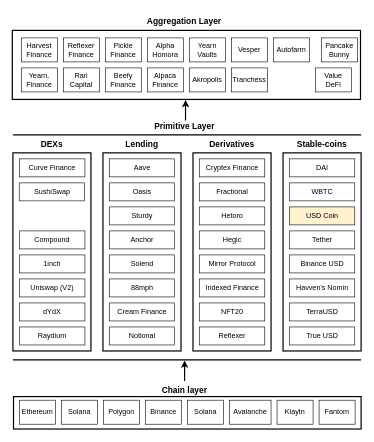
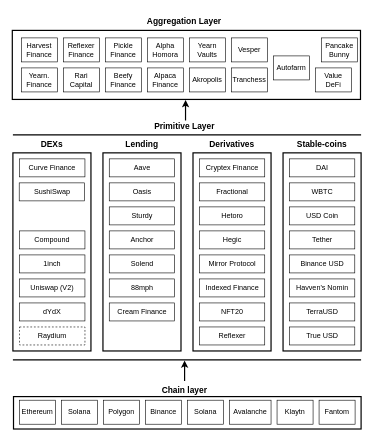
node "Autofarm": moved (291, 50) -> (291, 68)
node "USD Coin": fillcolor #fff2cc -> #ffffff
node "Raydium": style solid -> dashed
node "Notional": removed
